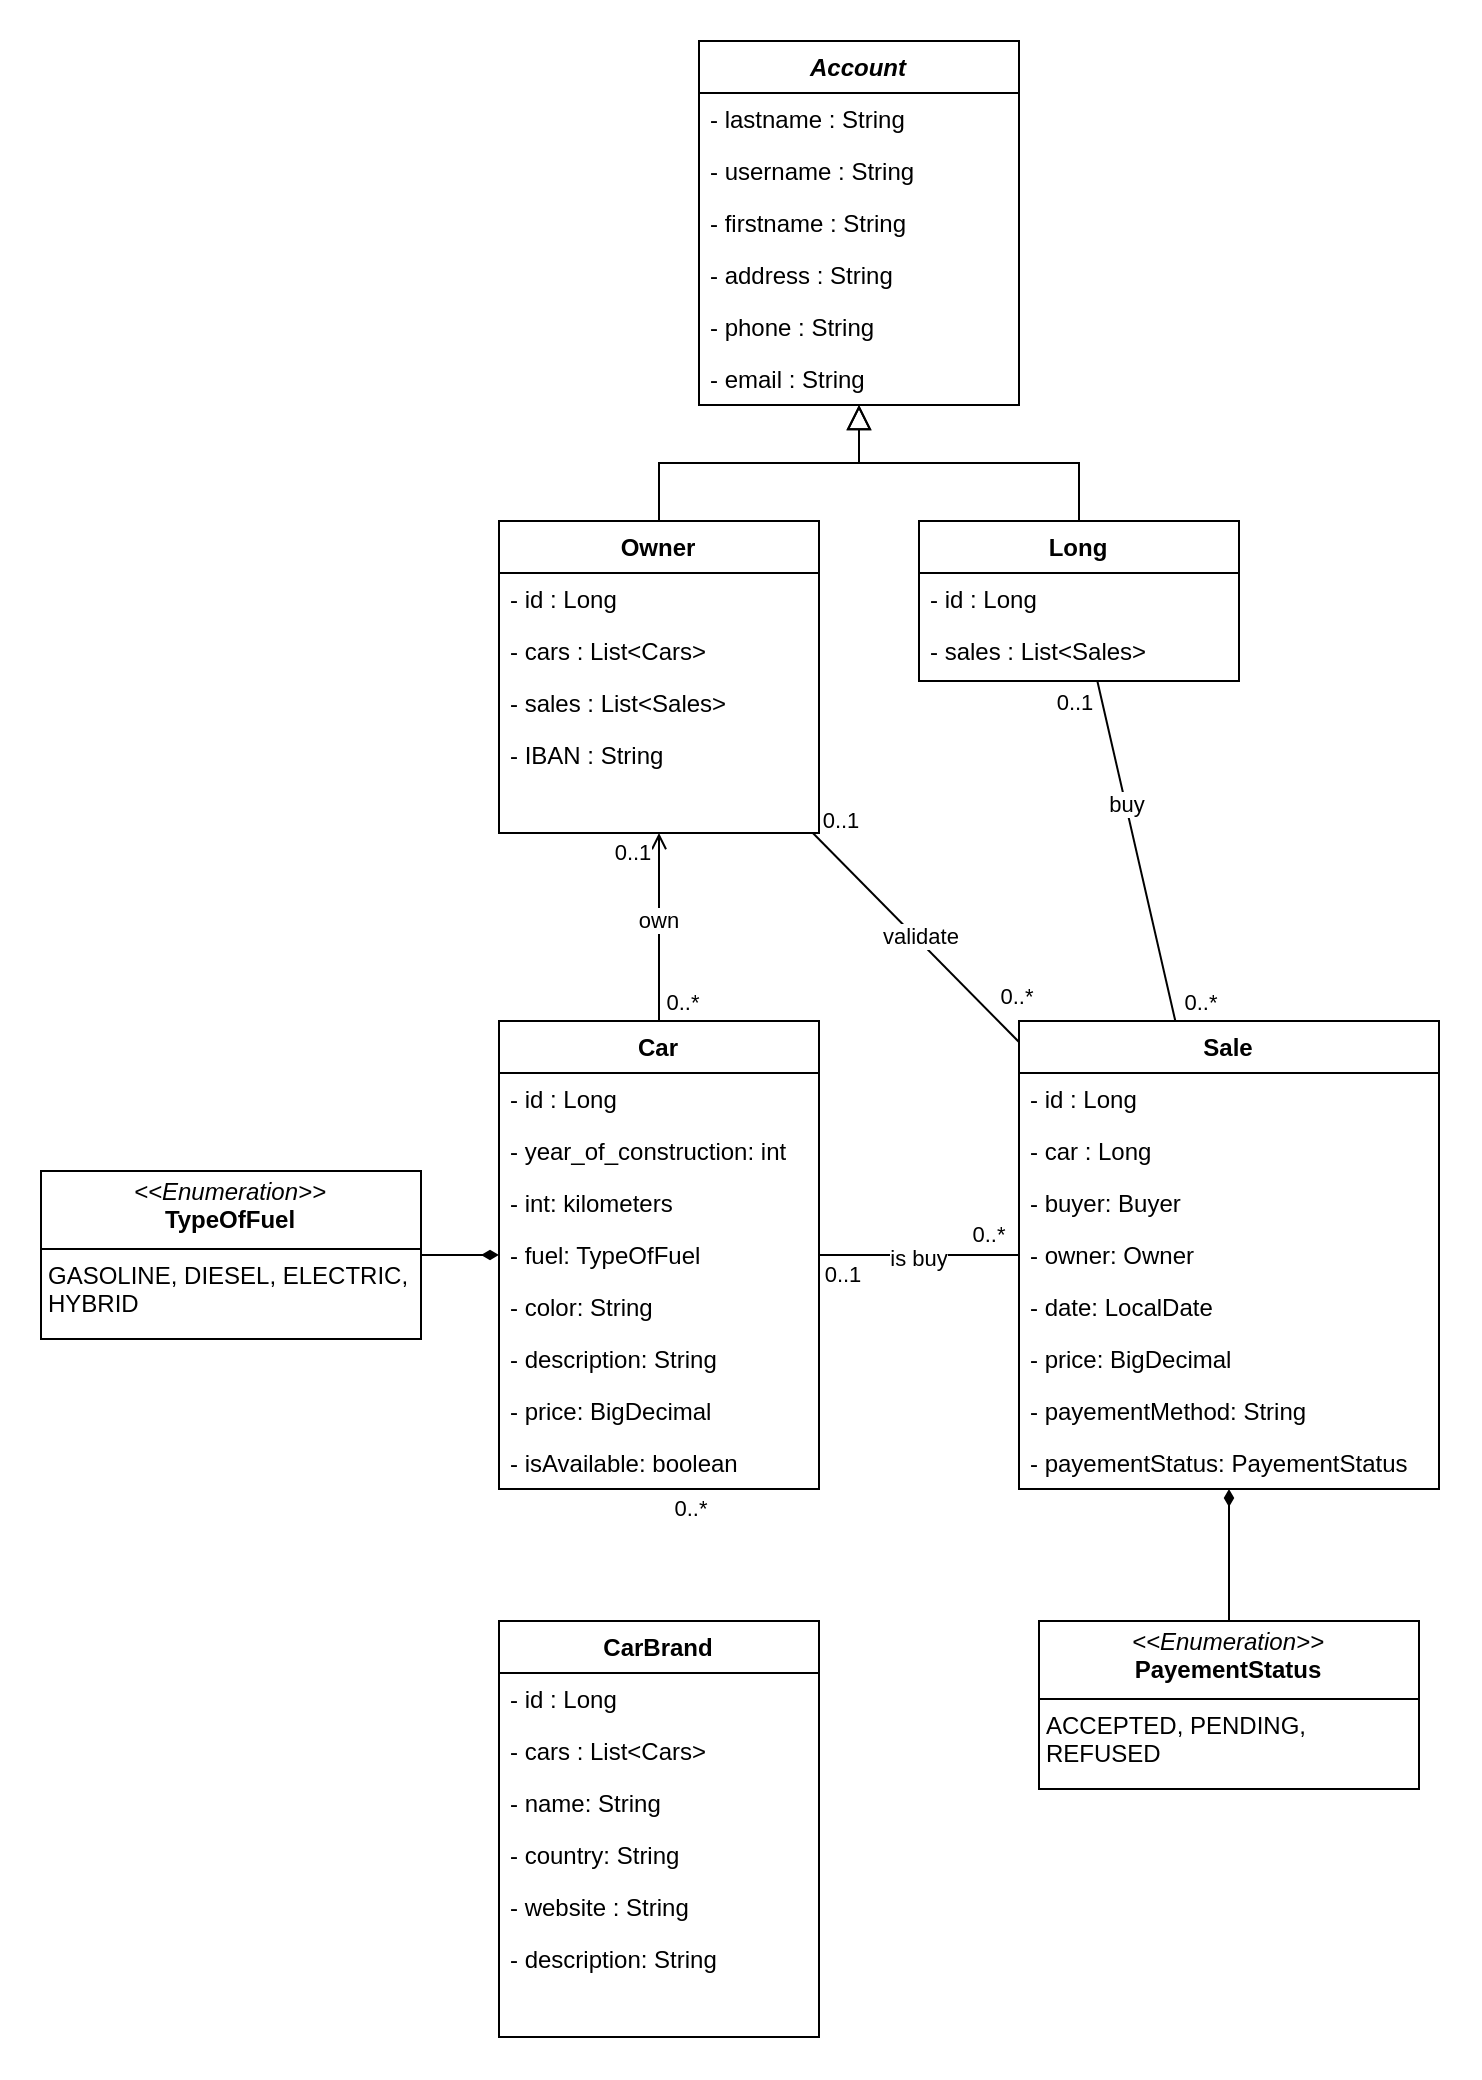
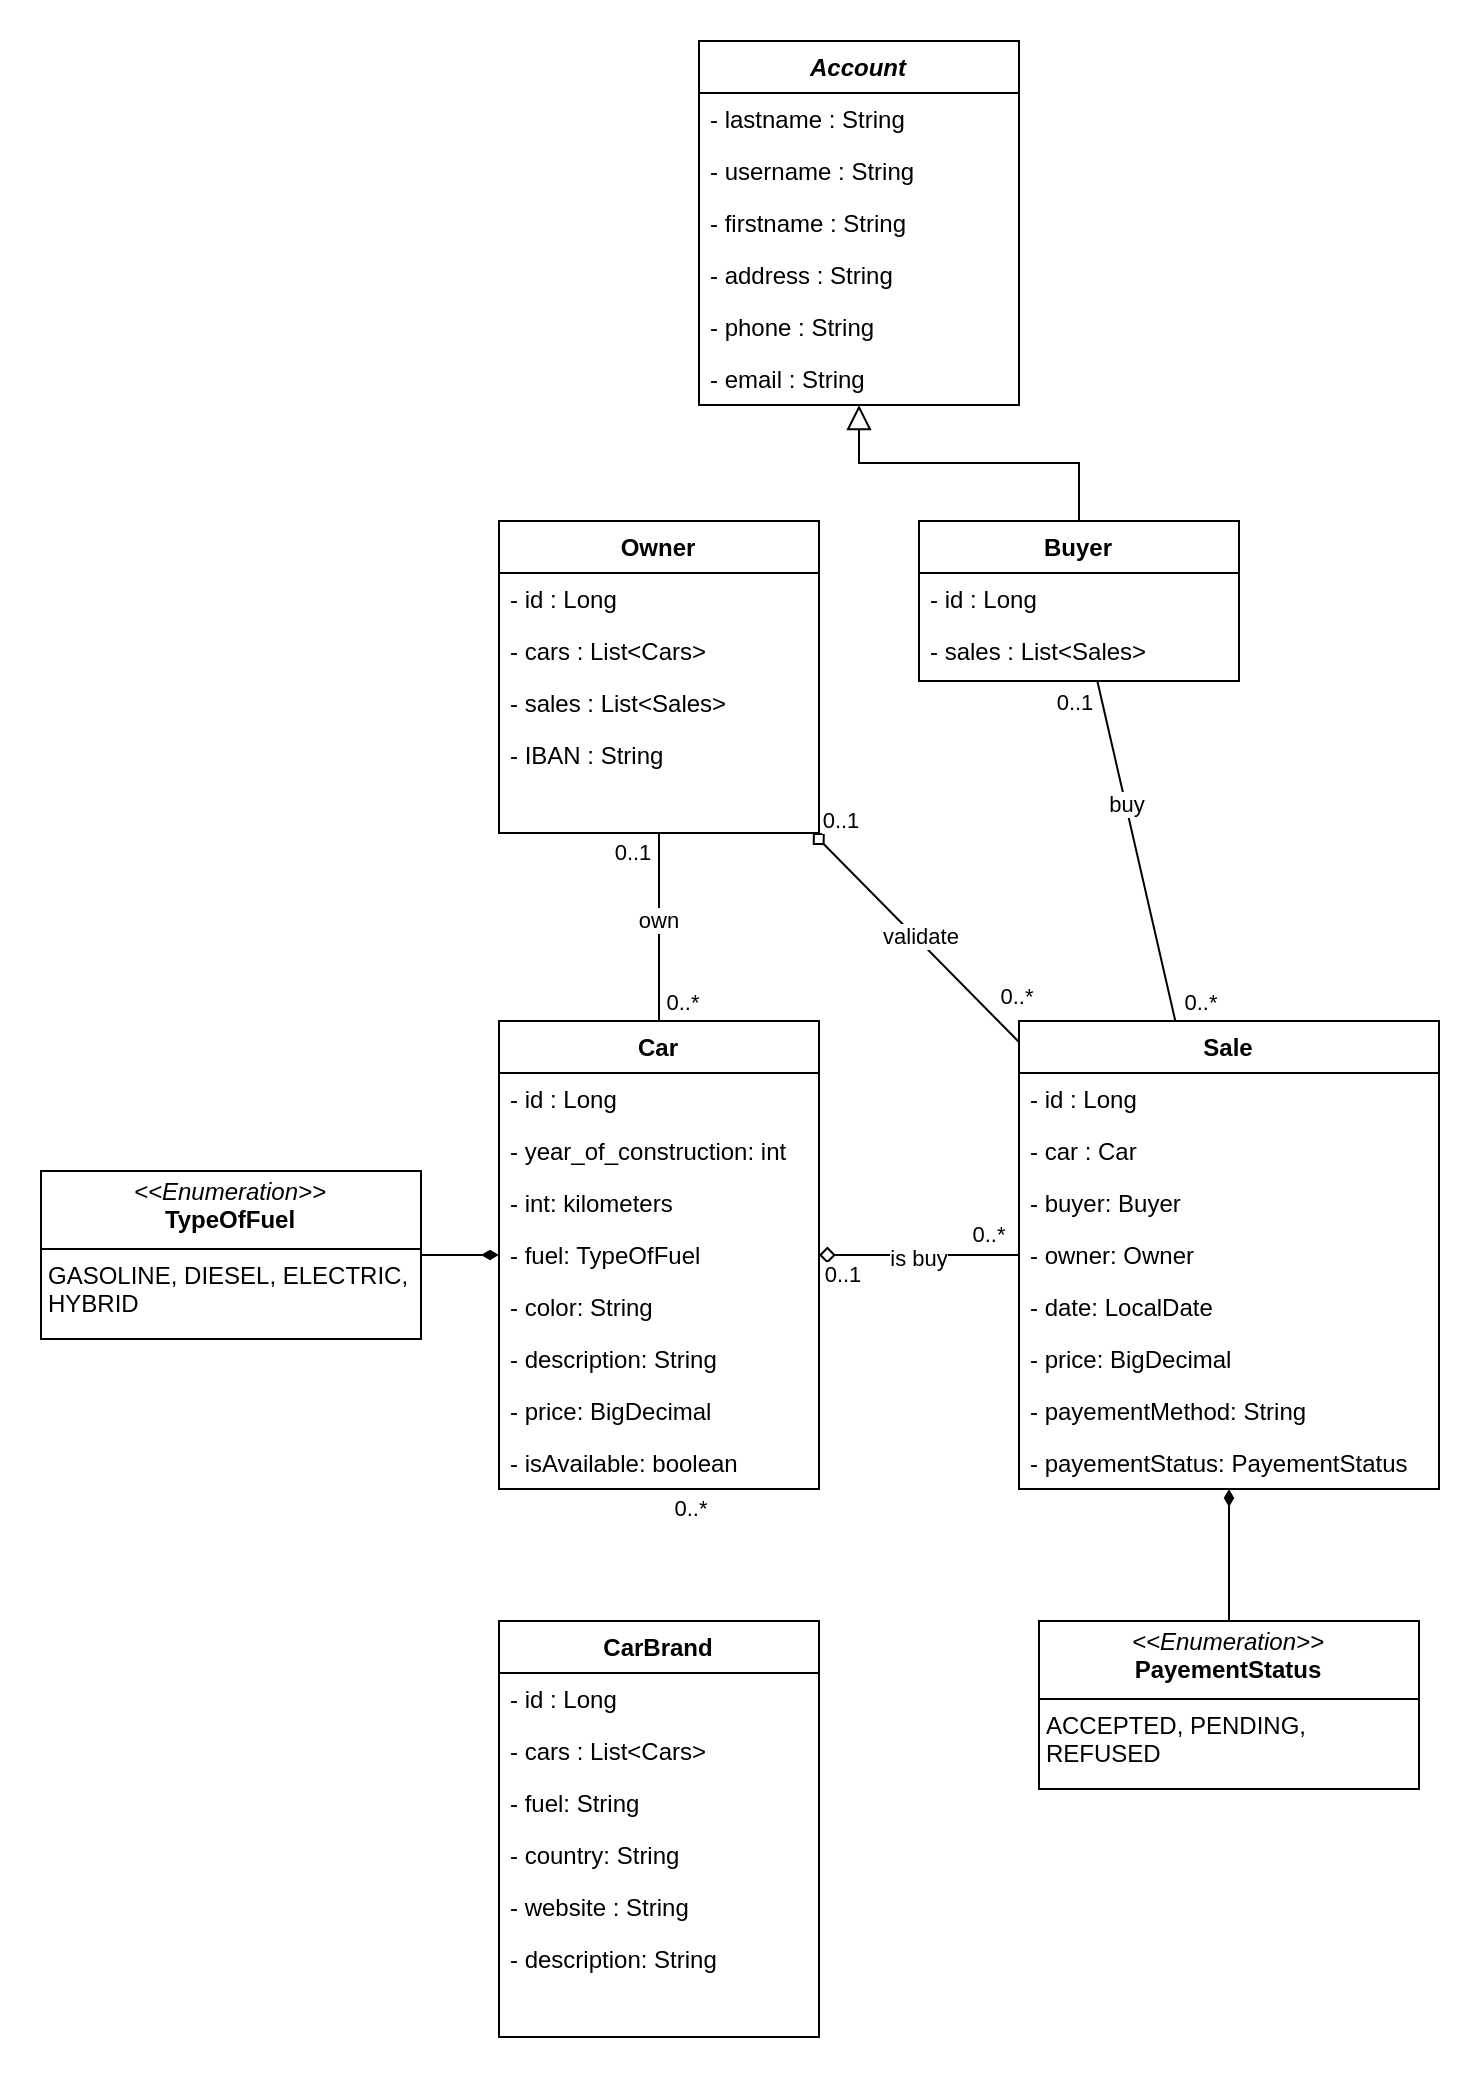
edge "Owner" -> "Account": removed
node "Long": label "Long" -> "Buyer"
edge "Car" -> "Owner": arrowhead open -> none
edge "Owner" -- "Sale": arrowhead none -> diamond
node "- car : Long": label "- car : Long" -> "- car : Car"
edge "Car" -- "Sale": arrowhead none -> diamond
node "- name: String": label "- name: String" -> "- fuel: String"
